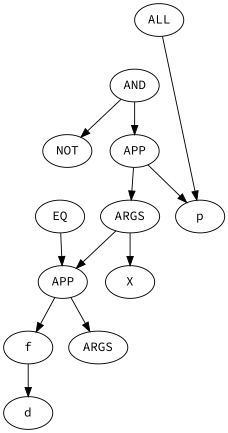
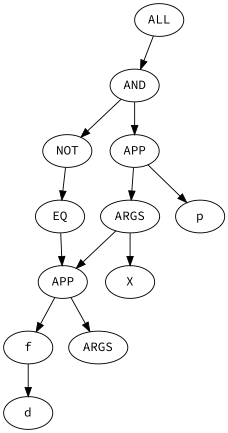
edge "ALL" -> "p": now "ALL" -> "AND"
edge "NOT" -> "EQ": added
